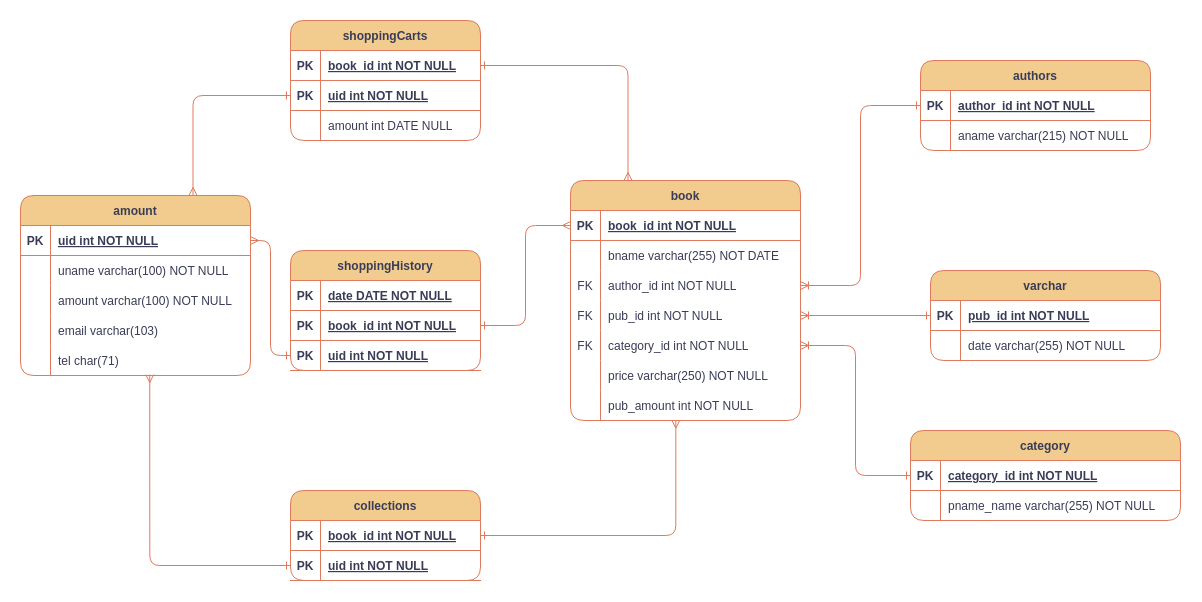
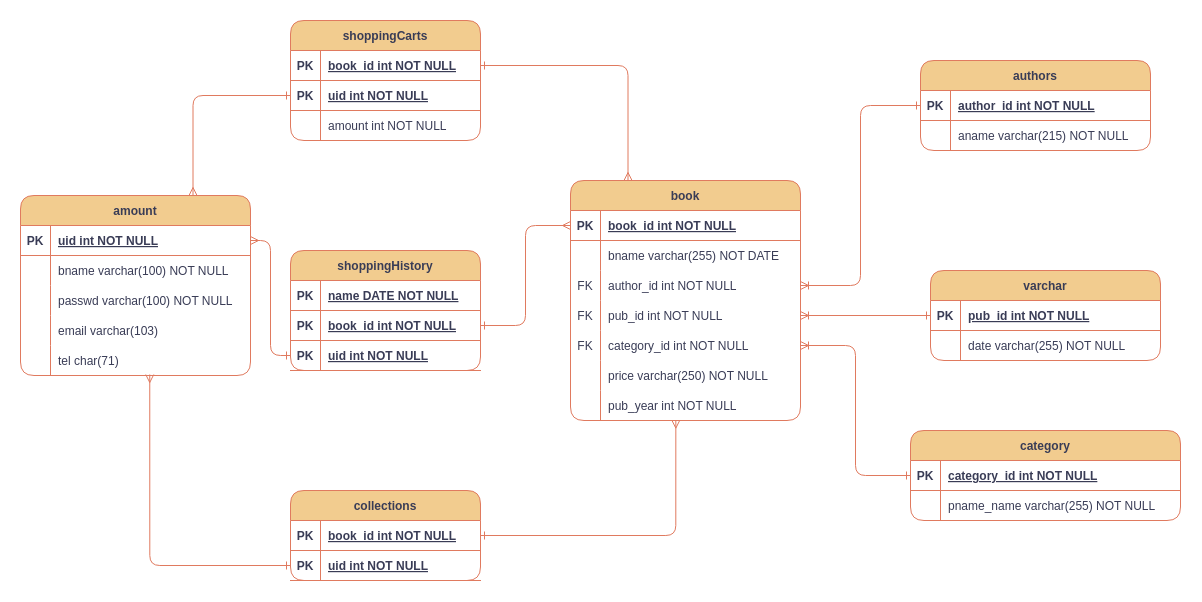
node "amount int DATE NULL": label "amount int DATE NULL" -> "amount int NOT NULL"
node "uname varchar(100) NOT NULL": label "uname varchar(100) NOT NULL" -> "bname varchar(100) NOT NULL"
node "date DATE NOT NULL": label "date DATE NOT NULL" -> "name DATE NOT NULL"
node "amount varchar(100) NOT NULL": label "amount varchar(100) NOT NULL" -> "passwd varchar(100) NOT NULL"
node "pub_amount int NOT NULL": label "pub_amount int NOT NULL" -> "pub_year int NOT NULL"
